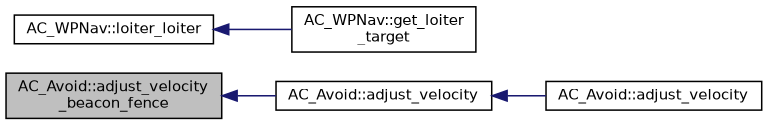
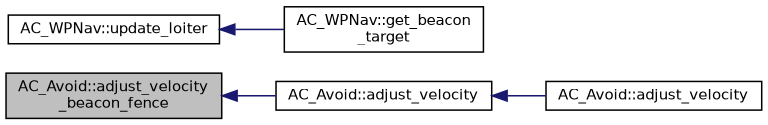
node "AC_WPNav::loiter_loiter": label "AC_WPNav::loiter_loiter" -> "AC_WPNav::update_loiter"
node "AC_WPNav::get_loiter _target": label "AC_WPNav::get_loiter _target" -> "AC_WPNav::get_beacon _target"
